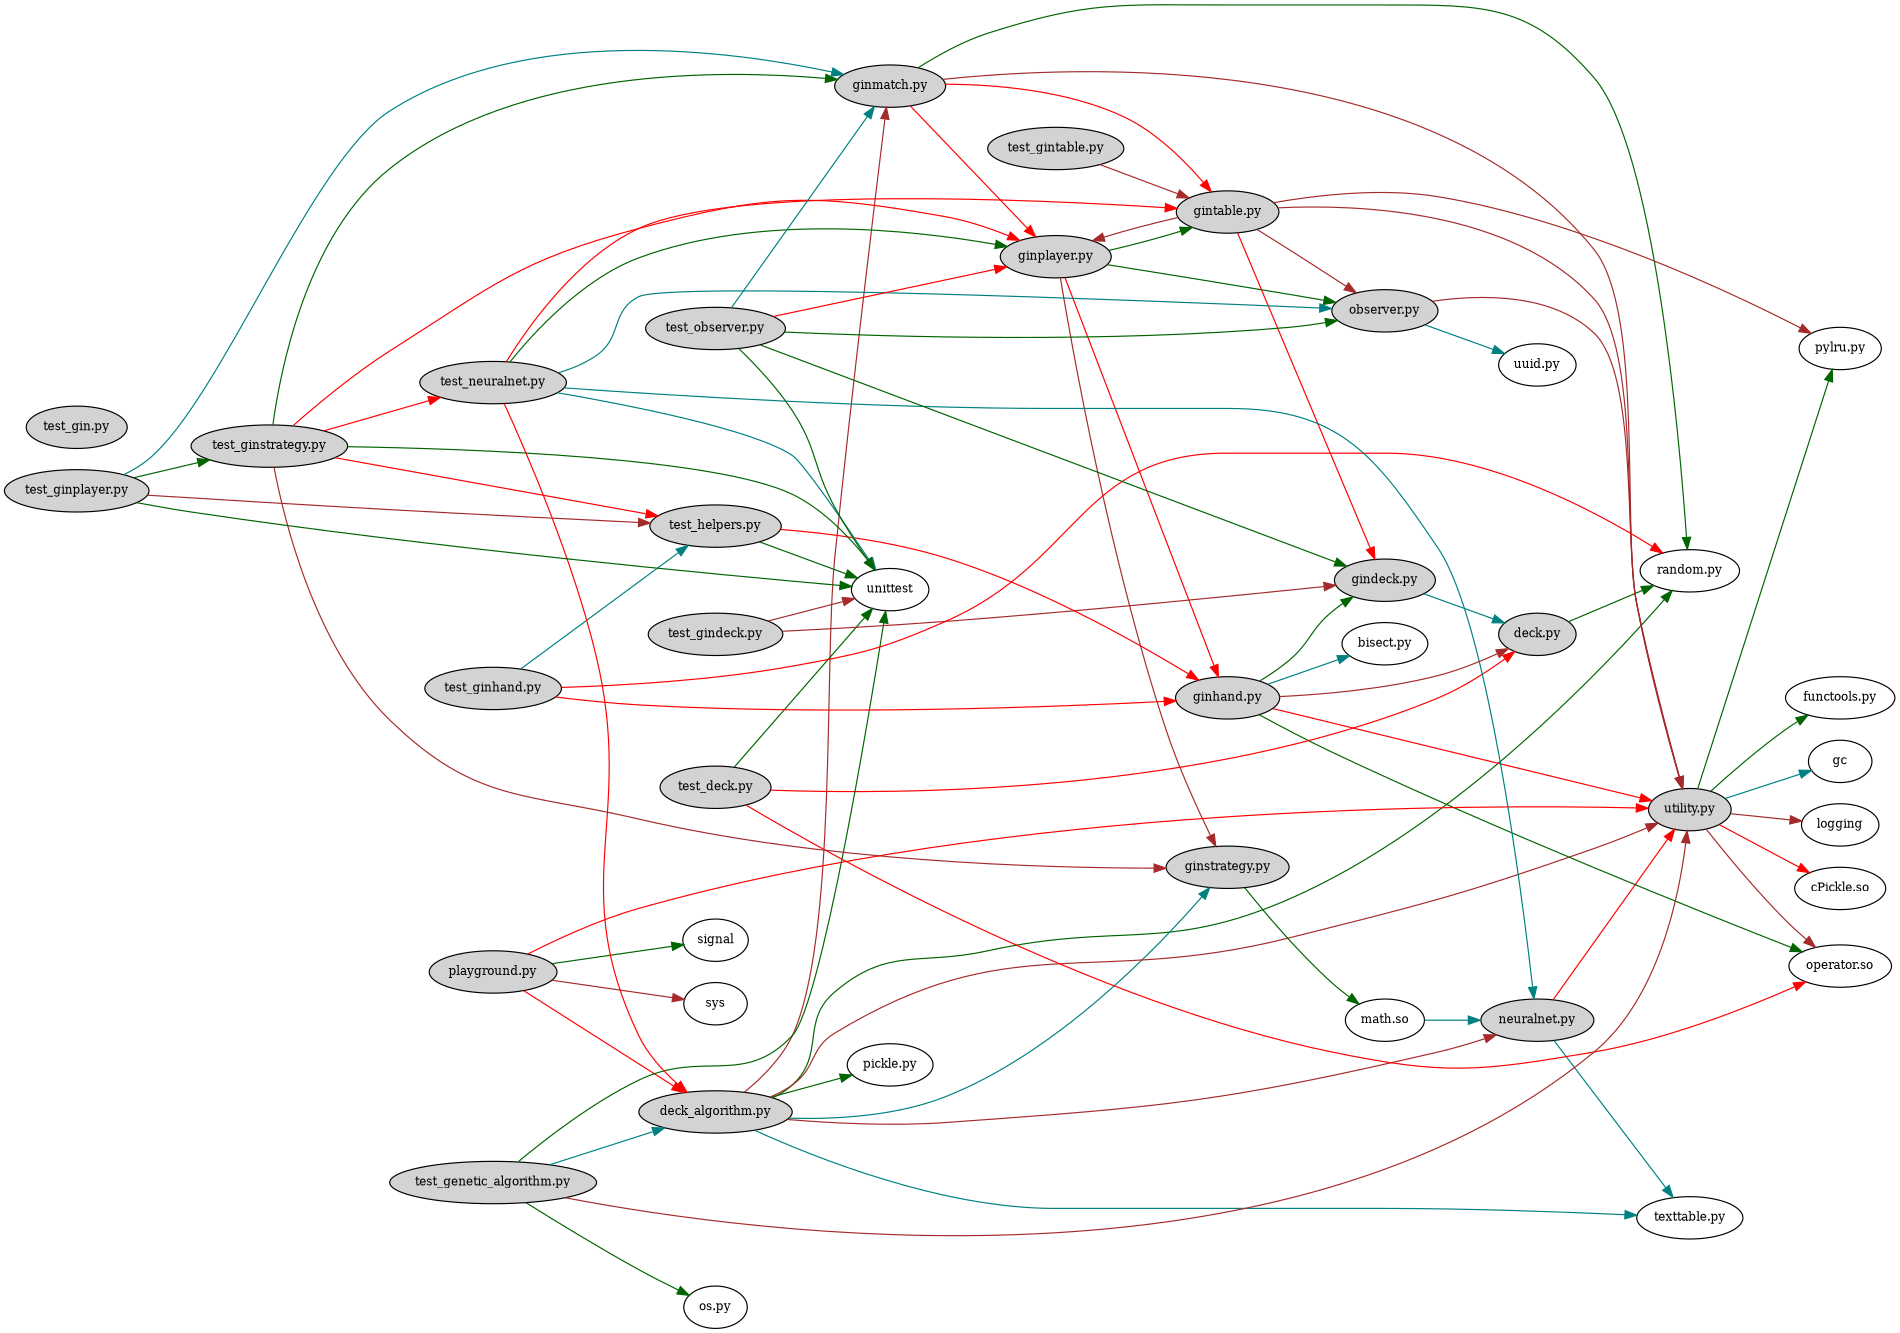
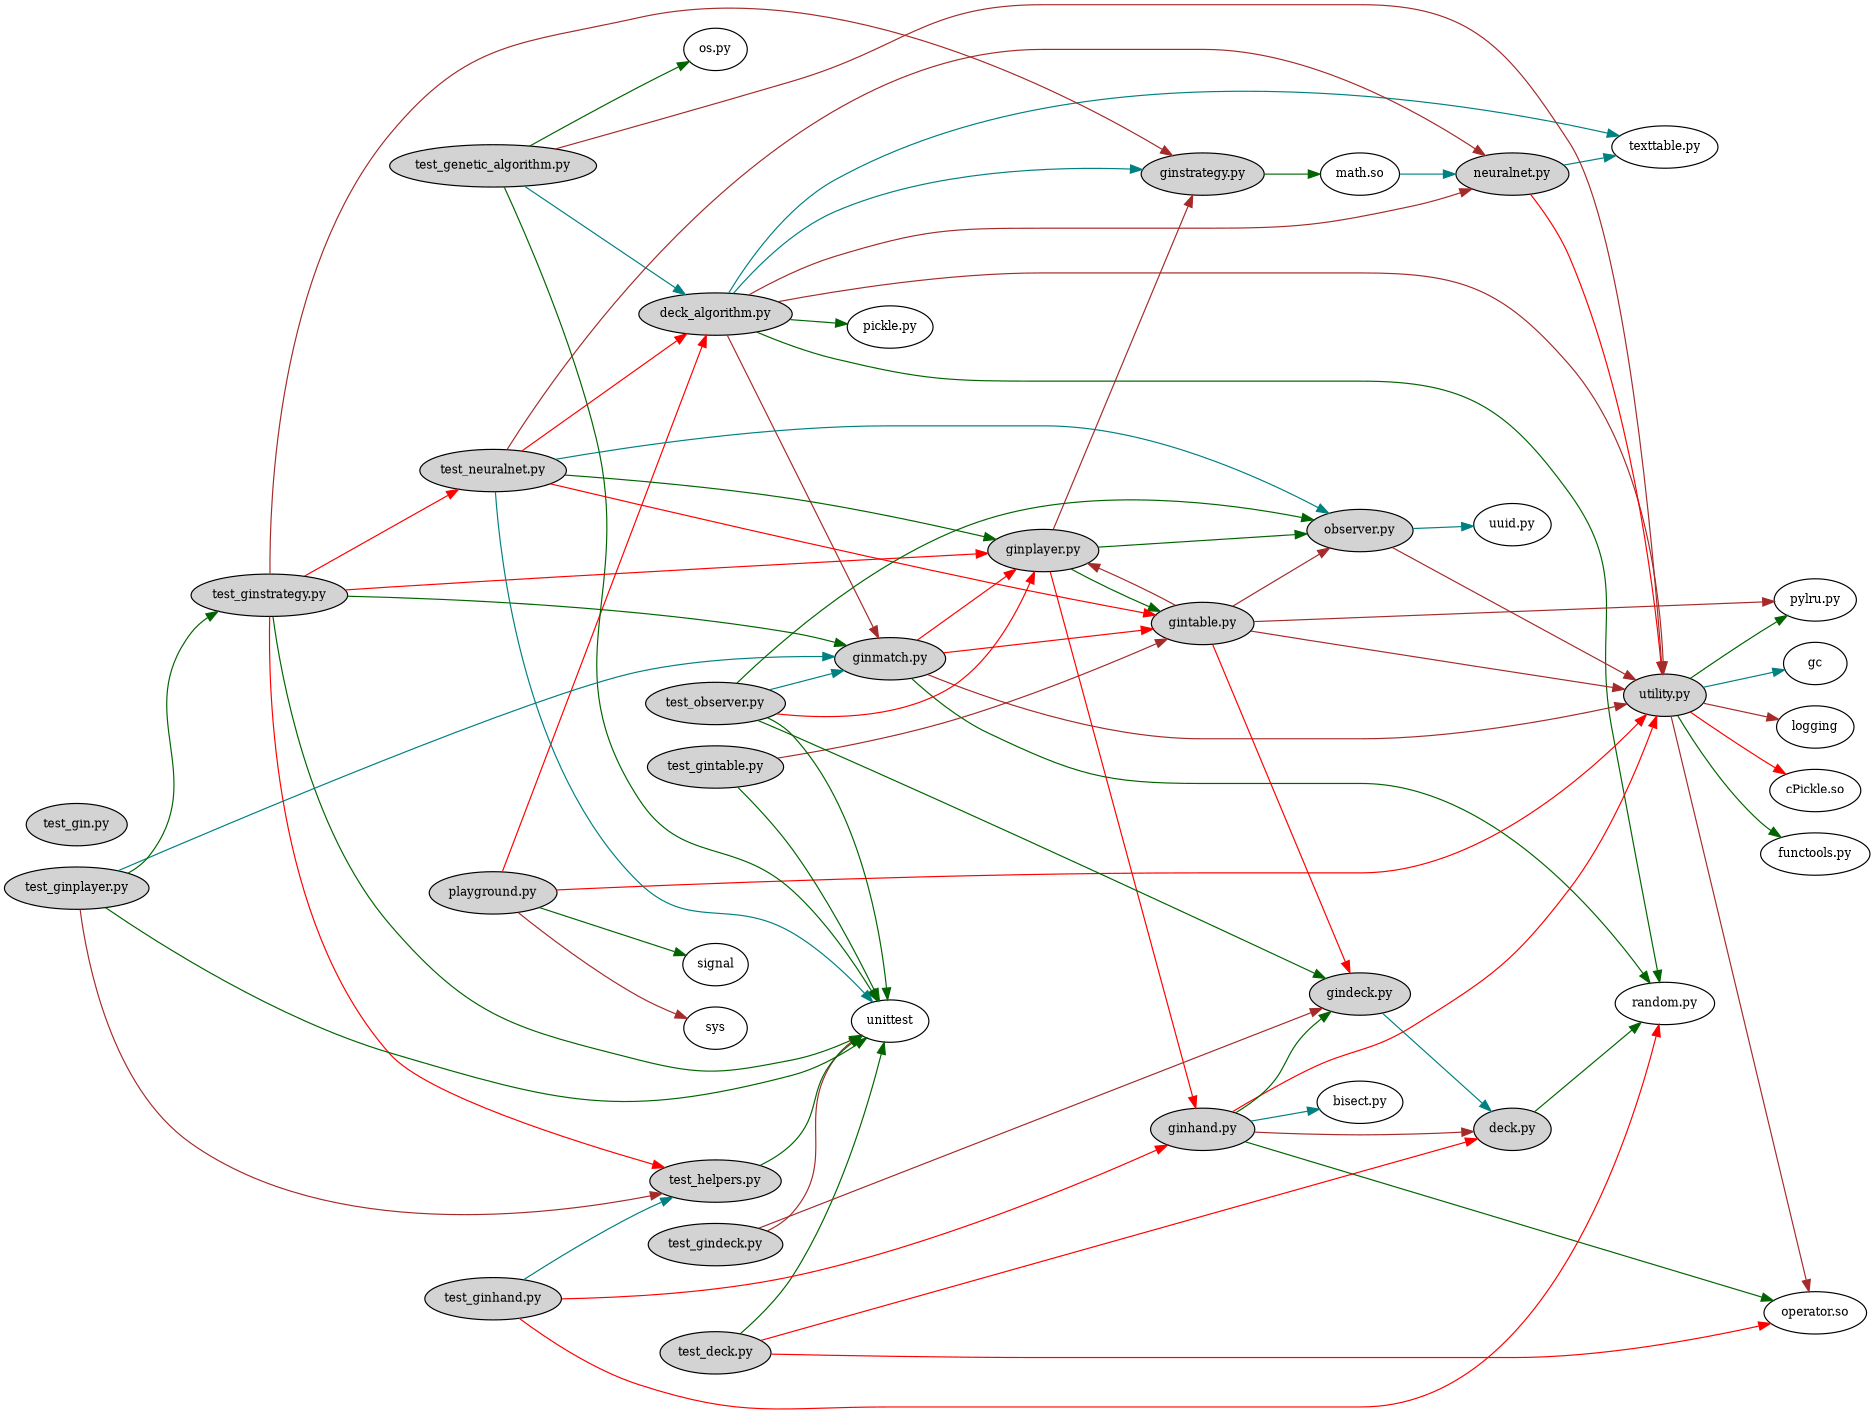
edge "test_neuralnet.py" -> "neuralnet.py": color teal -> brown
edge "test_helpers.py" -> "ginhand.py": removed
edge "test_gintable.py" -> "unittest": added
